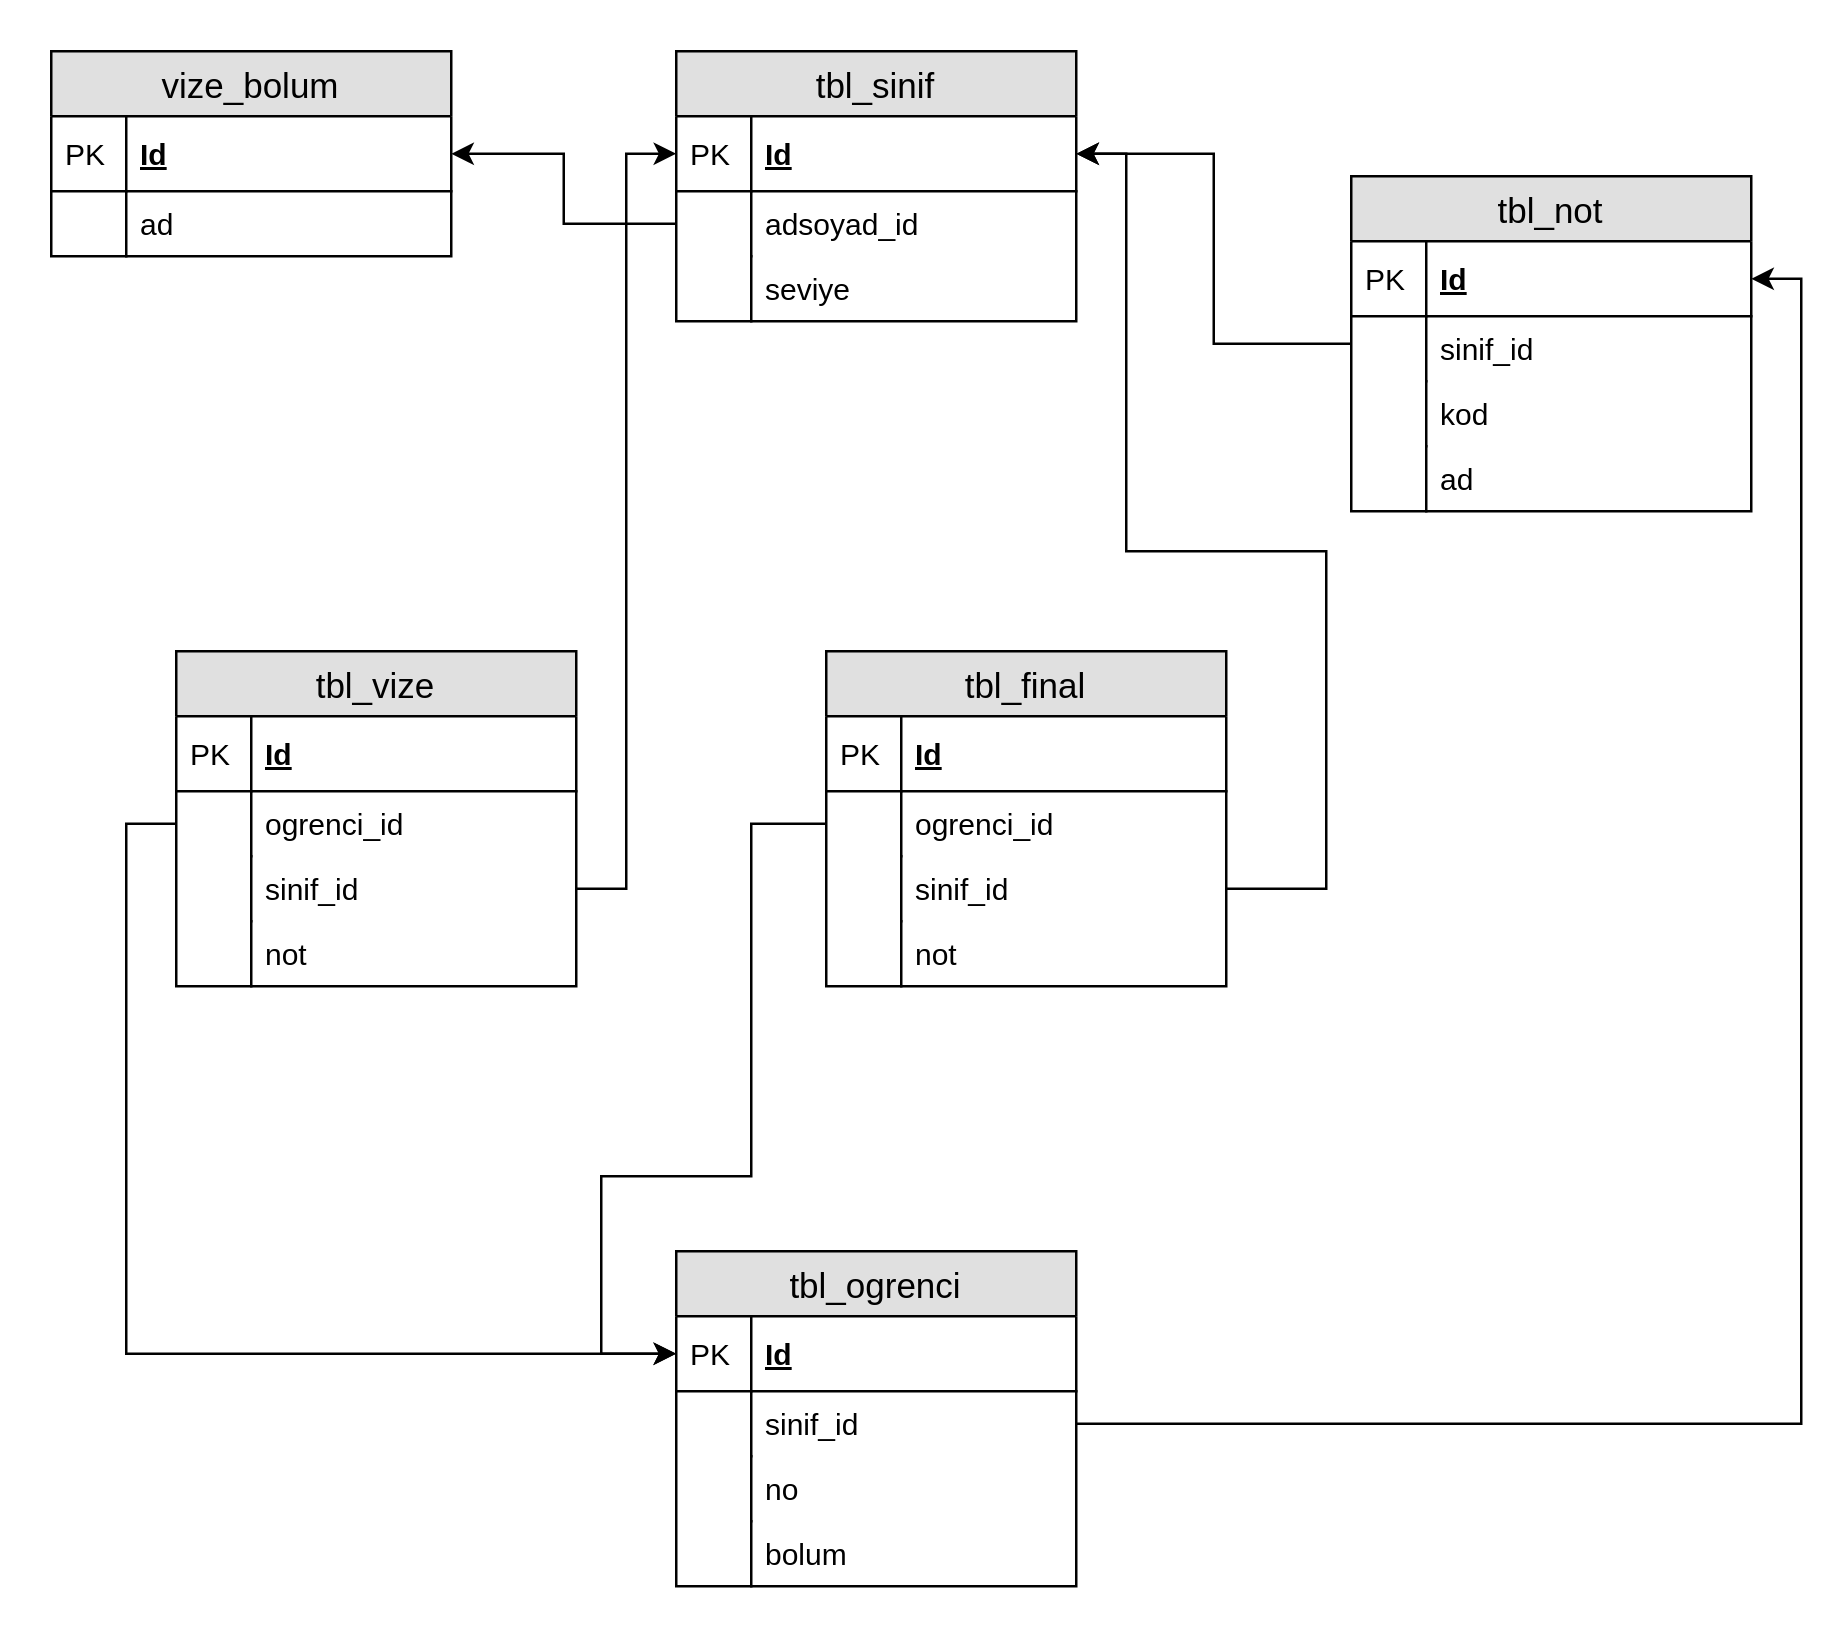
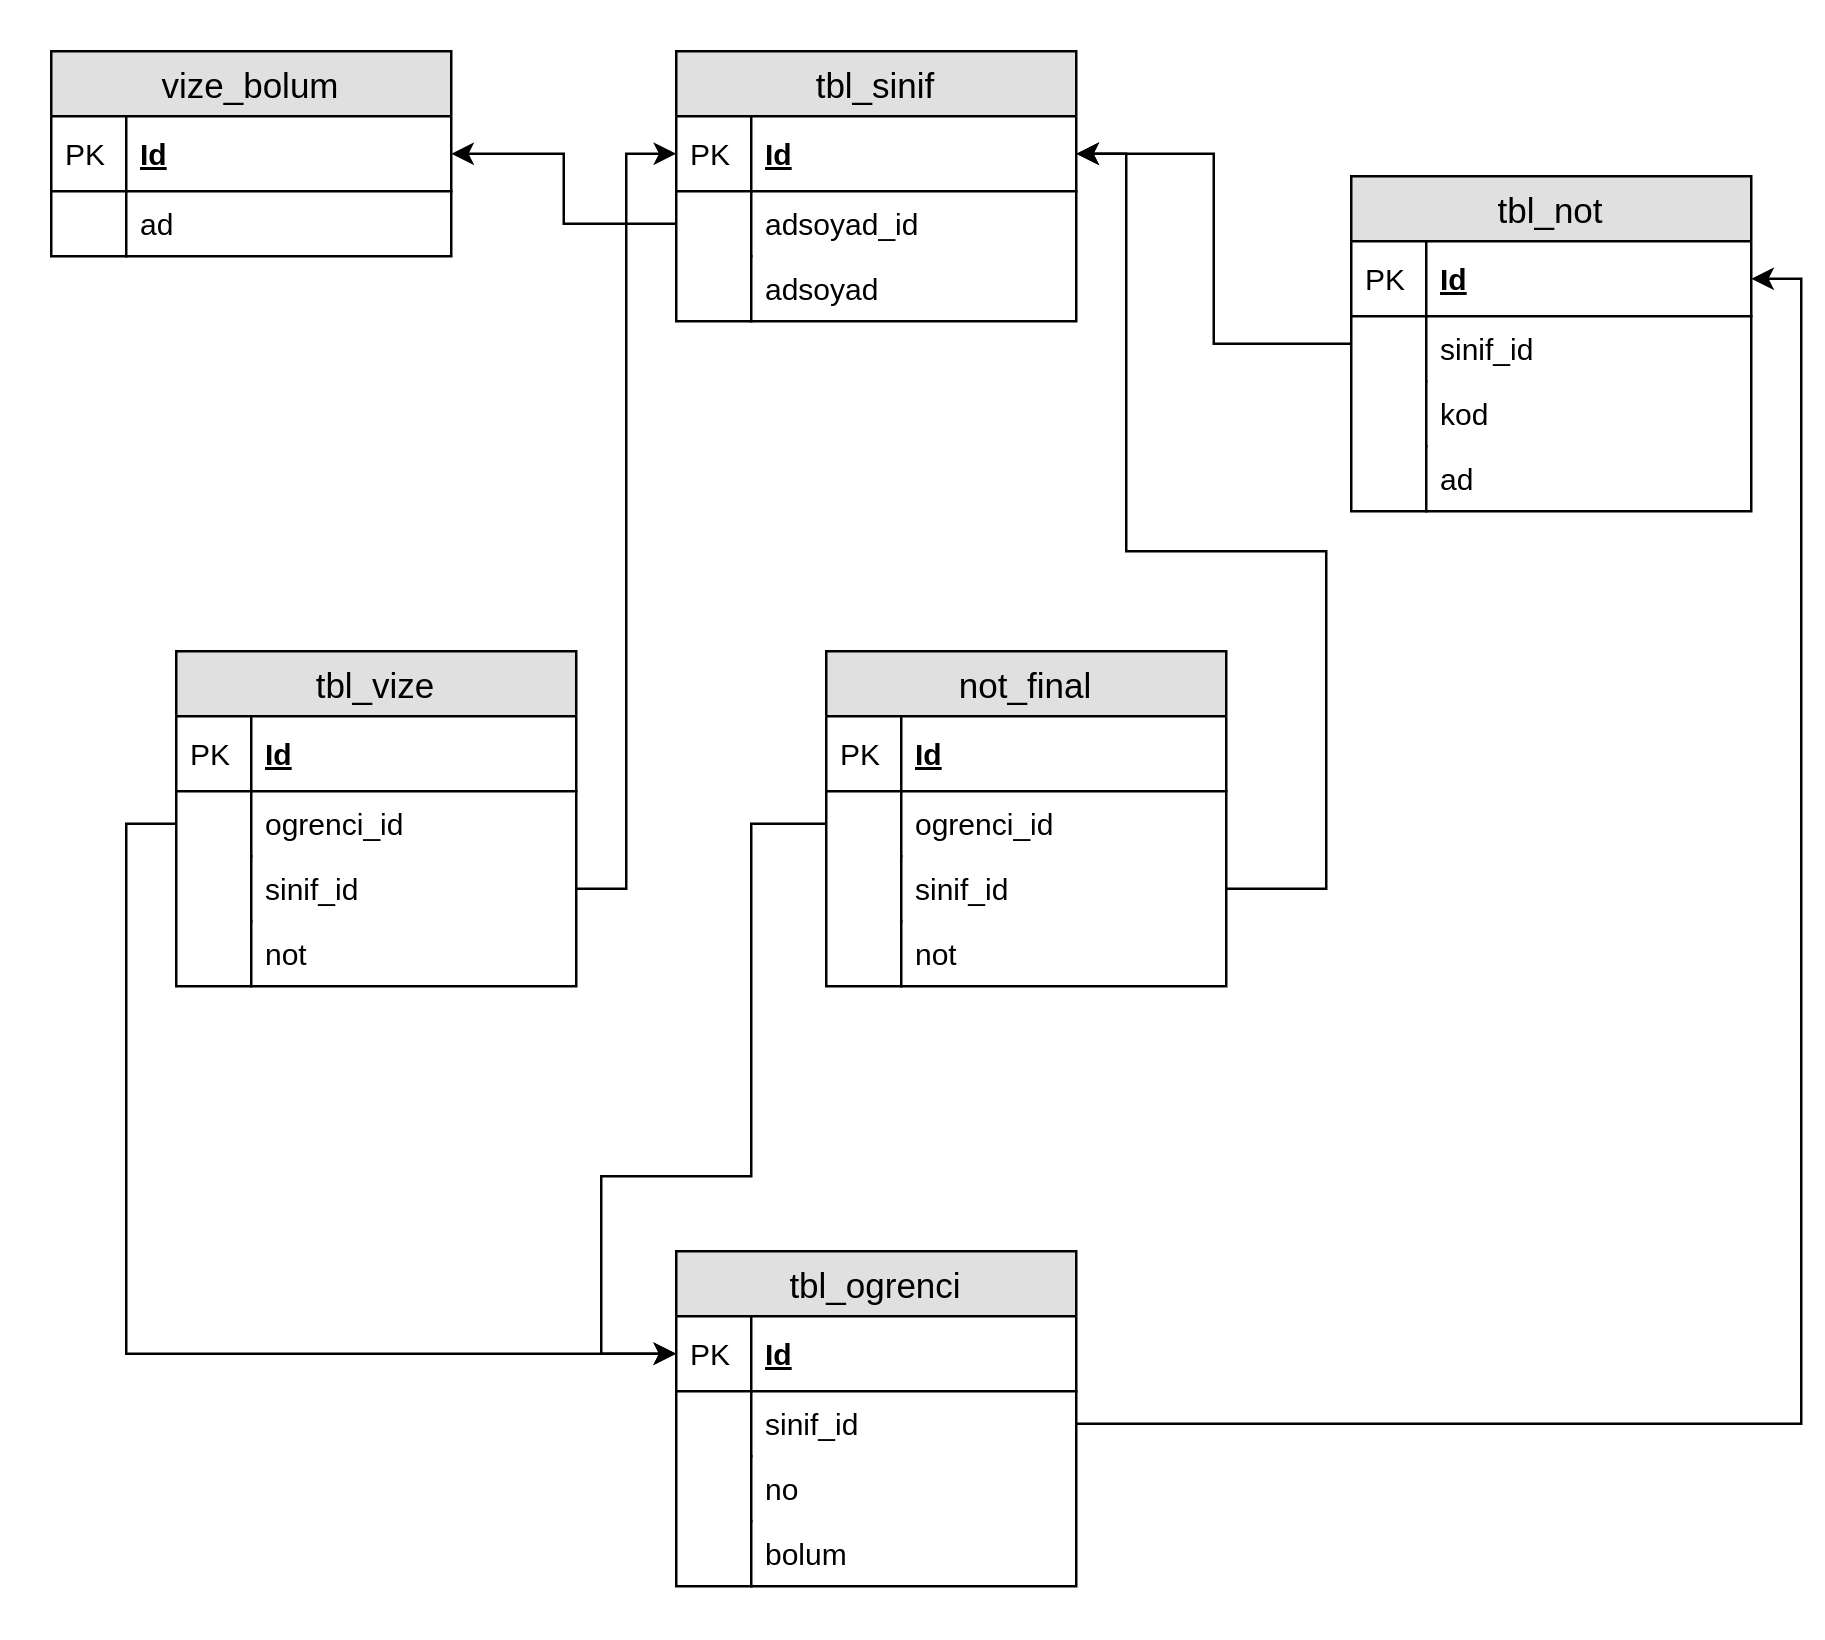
node "seviye": label "seviye" -> "adsoyad"
node "tbl_final": label "tbl_final" -> "not_final"
